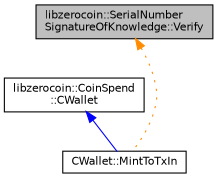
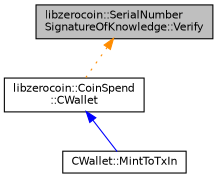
edge "CWallet::MintToTxIn" -> "libzerocoin::SerialNumber SignatureOfKnowledge::Verify": now "libzerocoin::CoinSpend ::CWallet" -> "libzerocoin::SerialNumber SignatureOfKnowledge::Verify"
